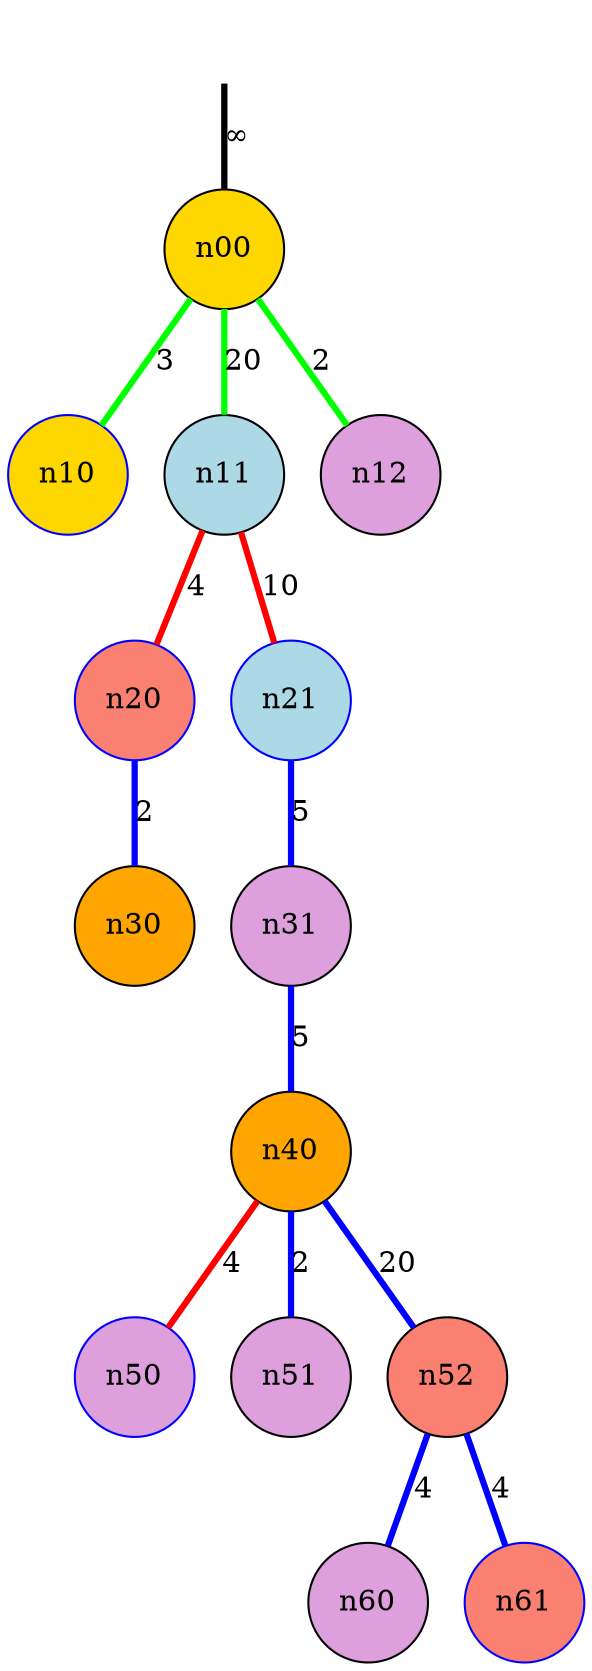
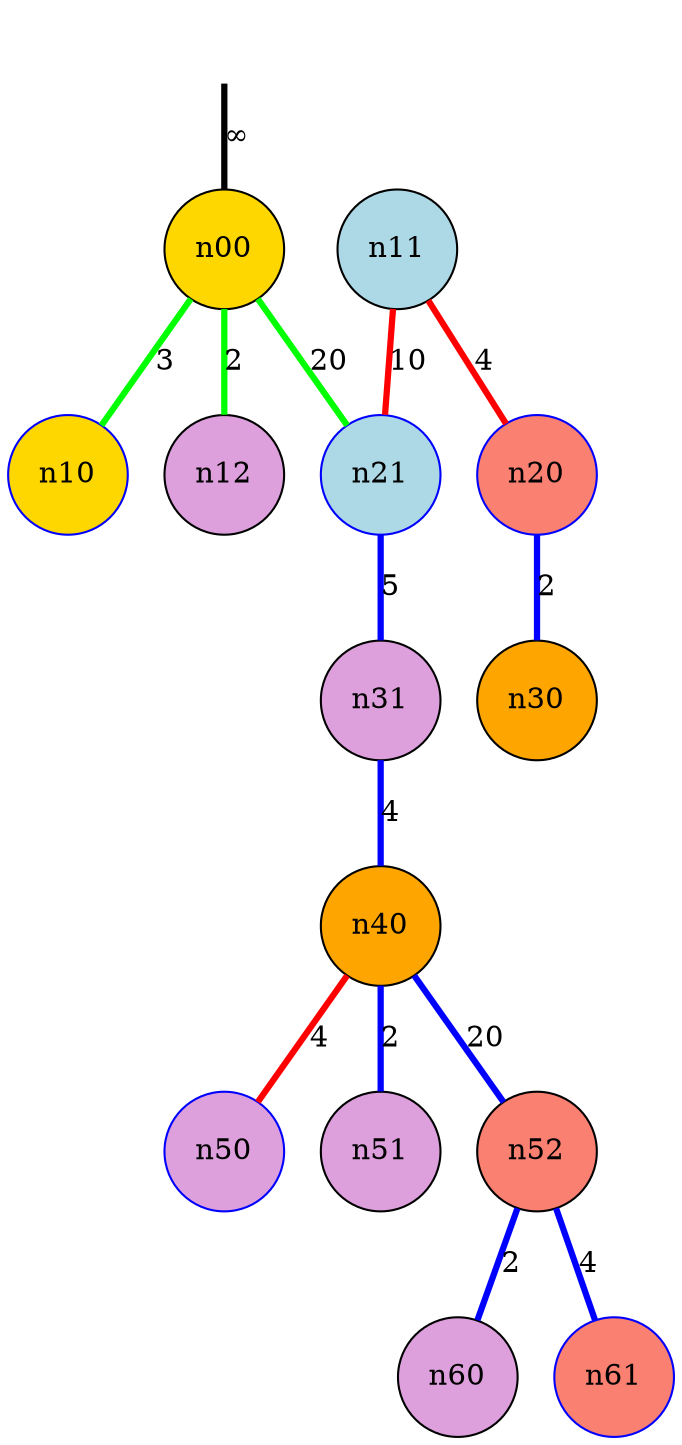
edge "n00" -- "n11": now "n00" -- "n21"
edge "n31" -- "n40": label "5" -> "4"
edge "n52" -- "n60": label "4" -> "2"
